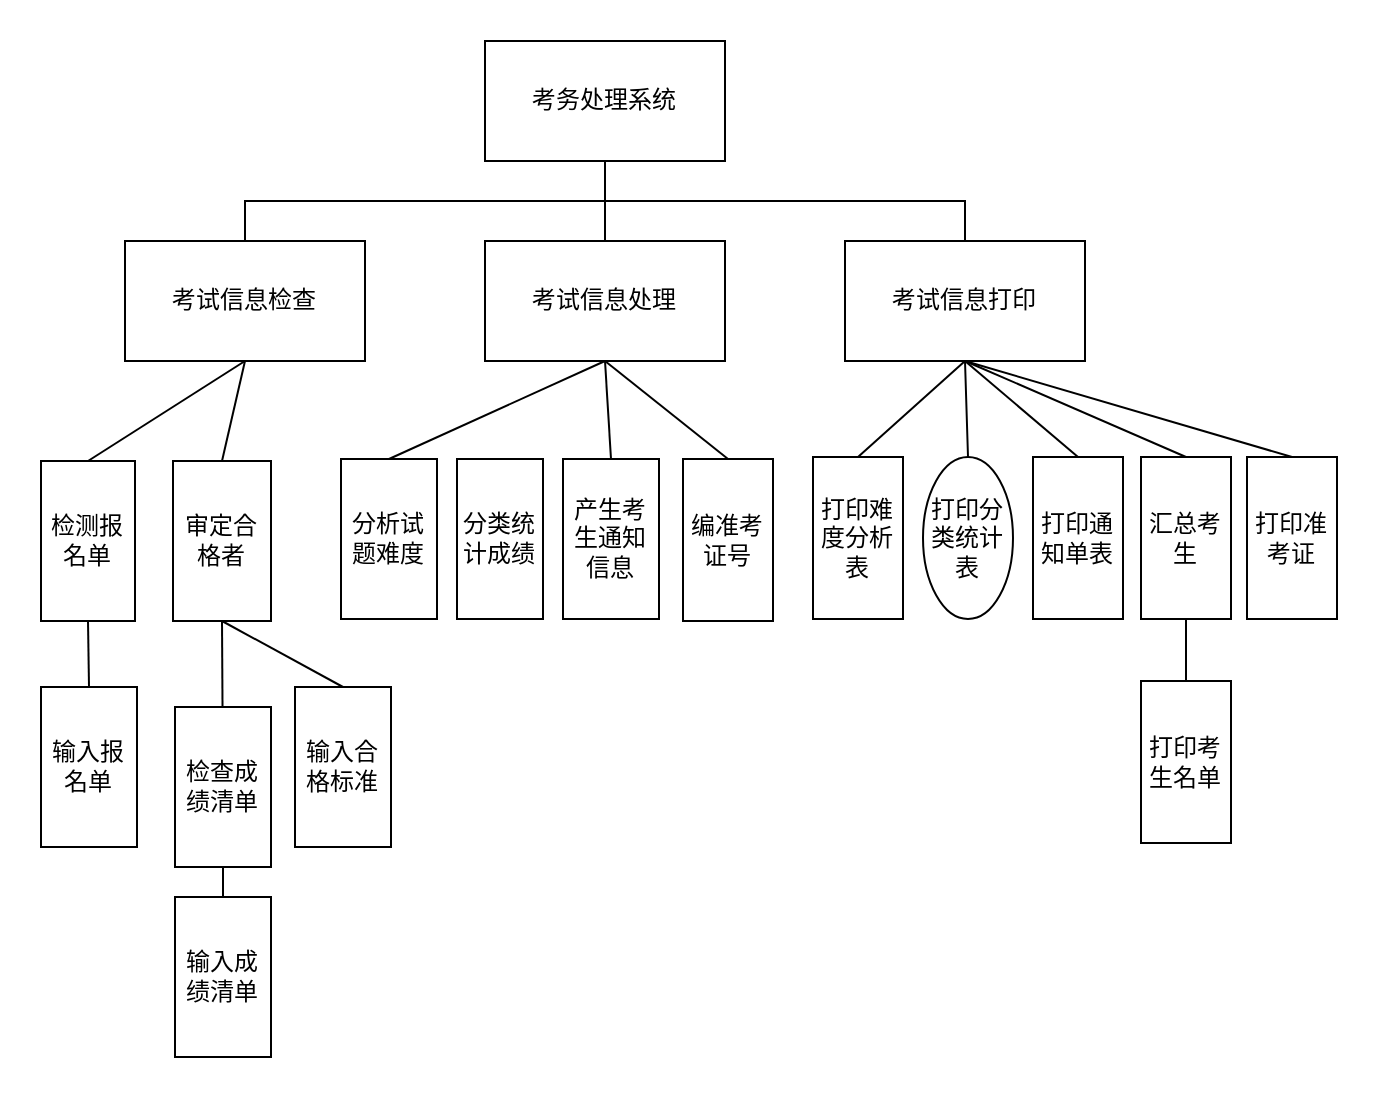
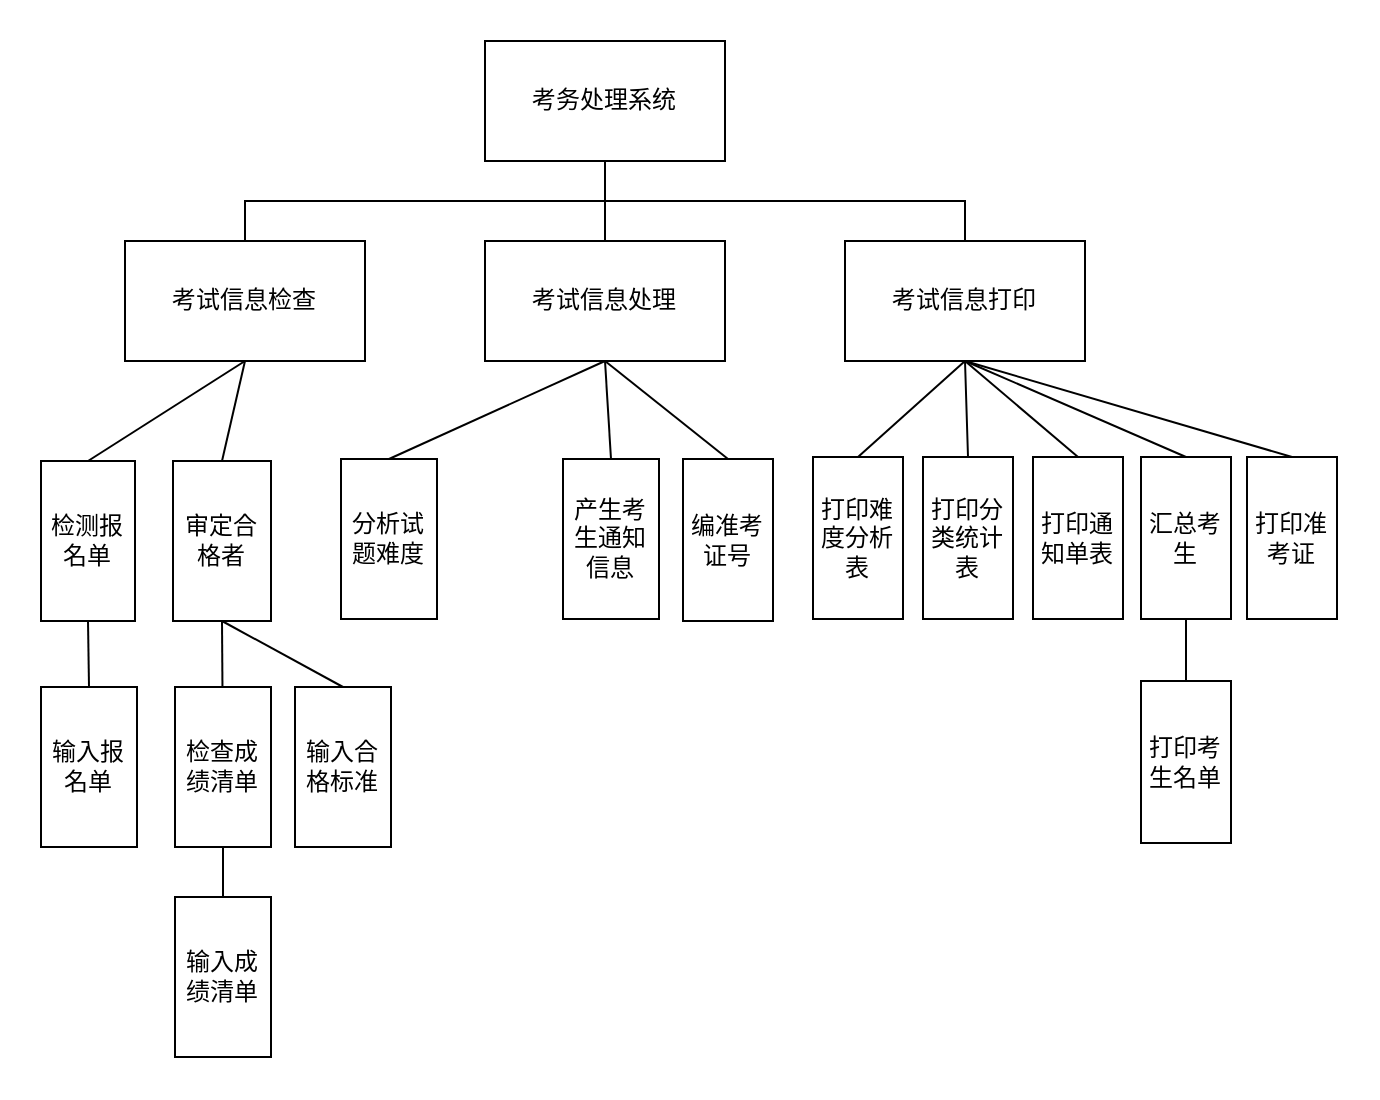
node "打印分类统计表": shape ellipse -> rectangle
node "分类统计成绩": removed
node "检查成绩清单": moved (223, 787) -> (223, 767)
